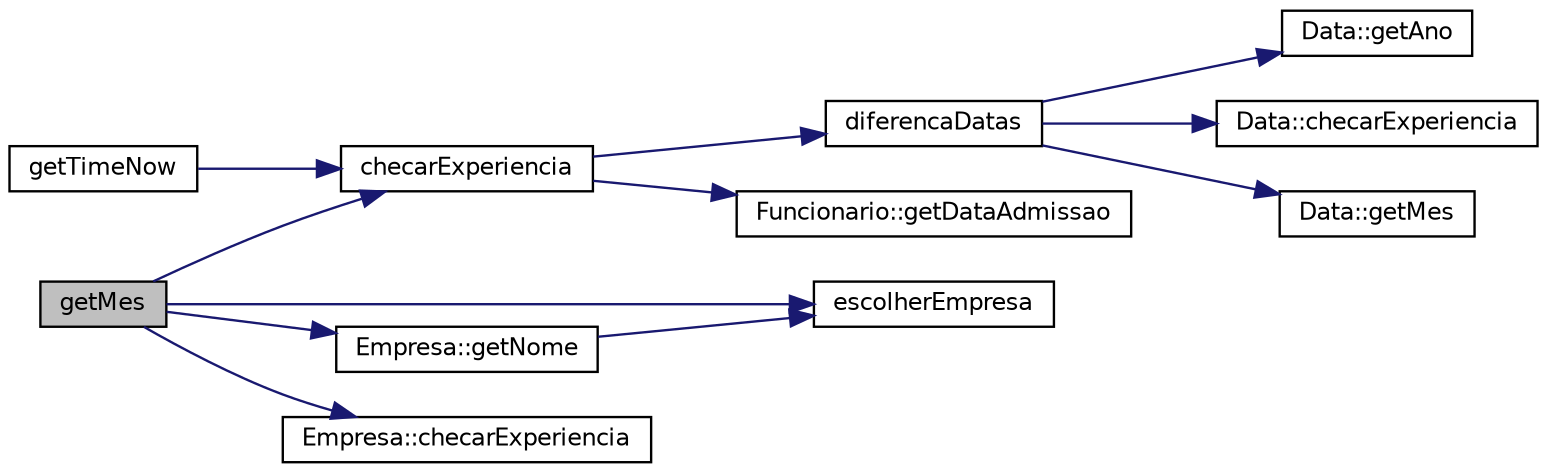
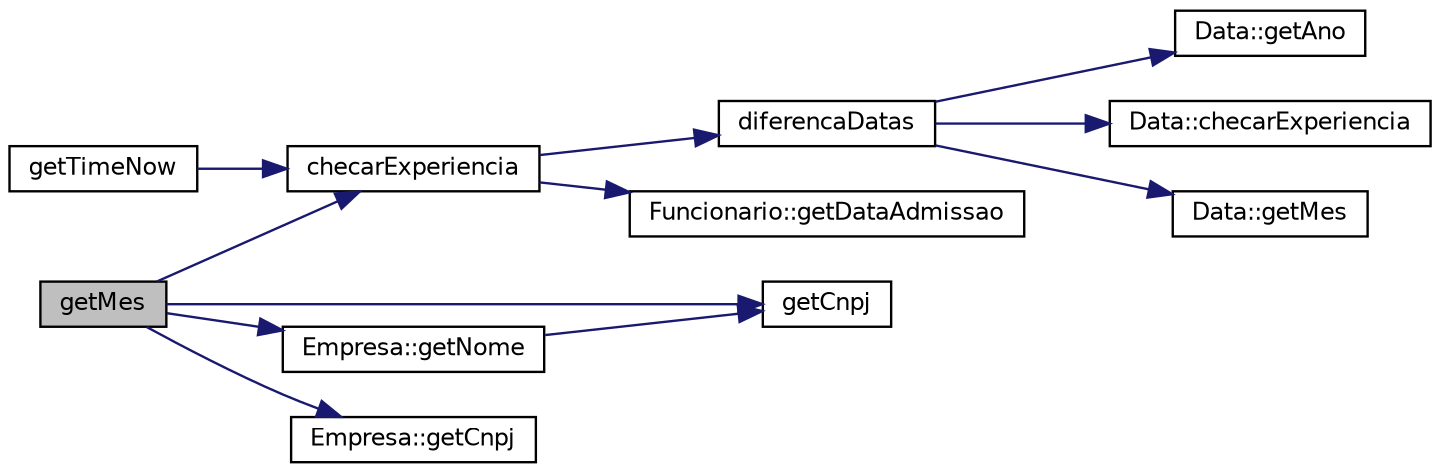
node "escolherEmpresa": label "escolherEmpresa" -> "getCnpj"
node "Empresa::checarExperiencia": label "Empresa::checarExperiencia" -> "Empresa::getCnpj"
